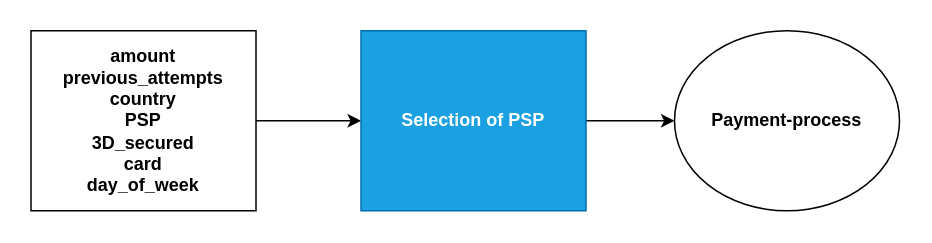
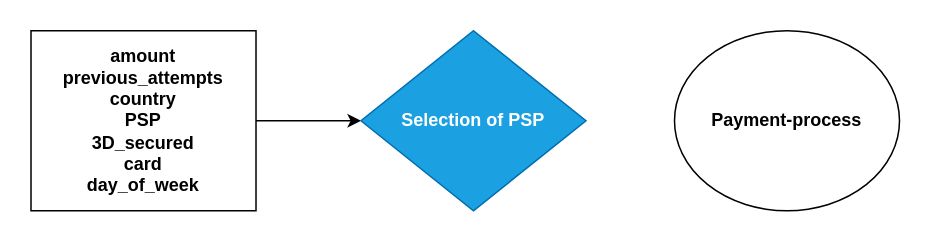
node "Selection of PSP": shape rectangle -> diamond
edge "Selection of PSP" -> "Payment-process": removed
